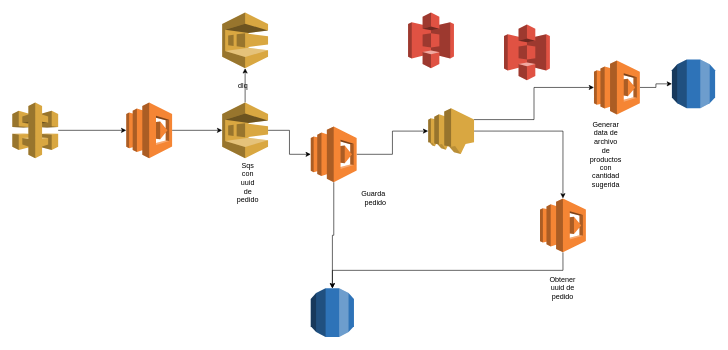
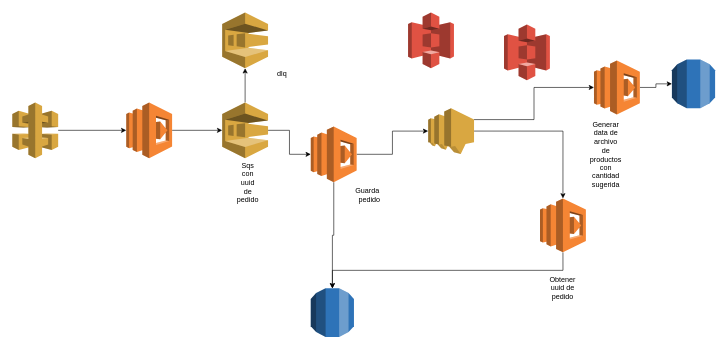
node "dlq": moved (243, 86) -> (282, 74)
node "Guarda pedido": moved (375, 198) -> (369, 195)
